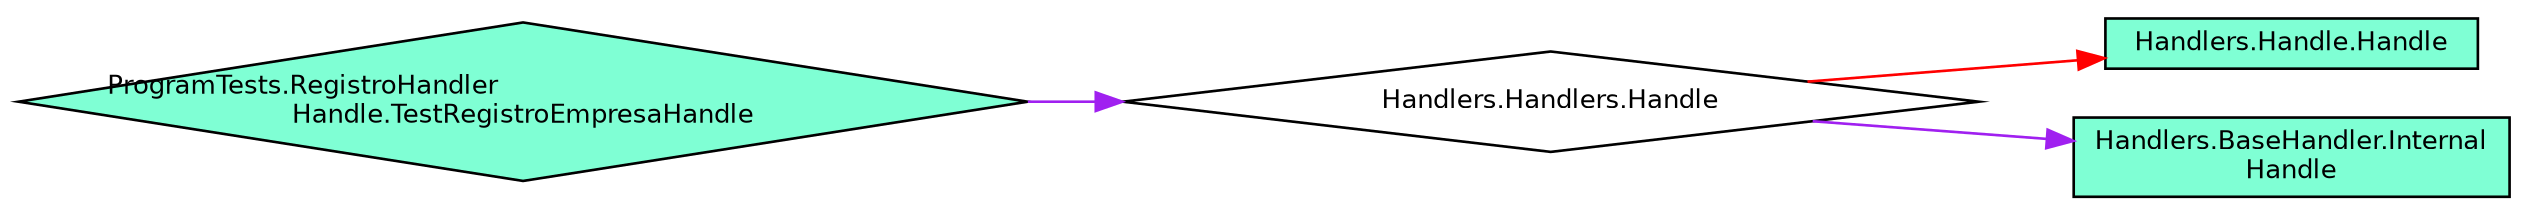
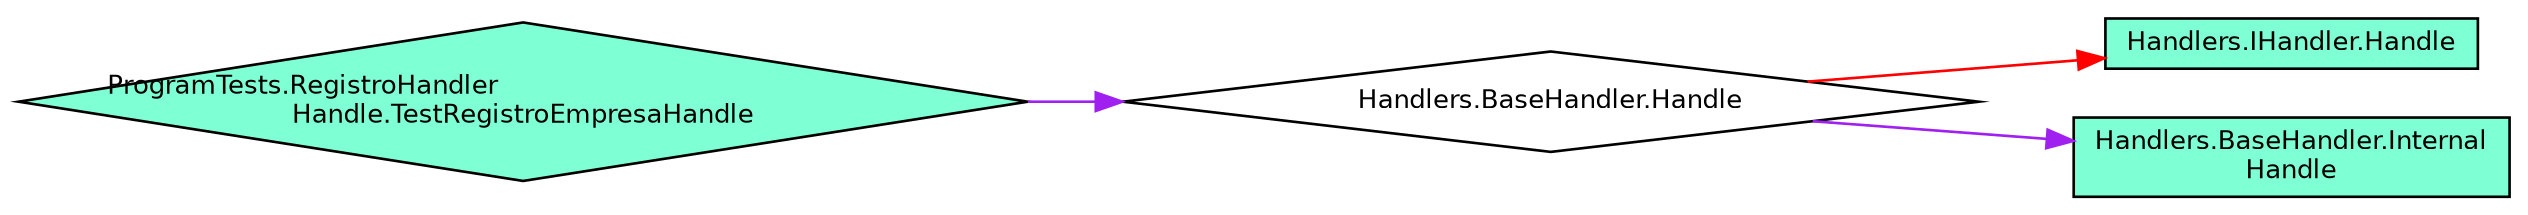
node "Handlers.Handle.Handle": label "Handlers.Handle.Handle" -> "Handlers.IHandler.Handle"
node "Handlers.Handlers.Handle": label "Handlers.Handlers.Handle" -> "Handlers.BaseHandler.Handle"
